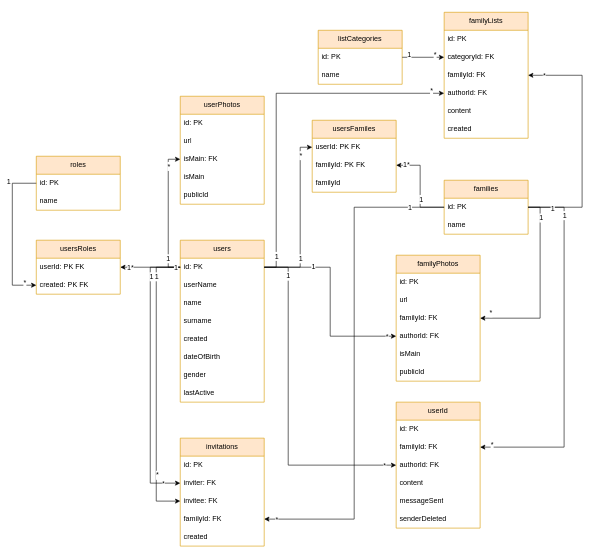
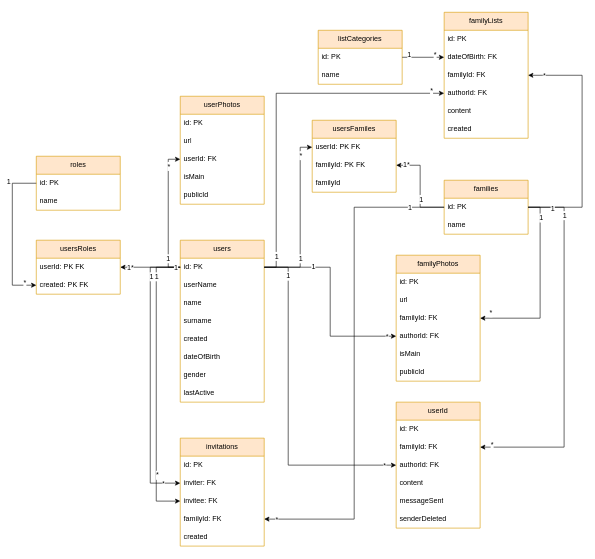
node "categoryId: FK": label "categoryId: FK" -> "dateOfBirth: FK"
node "isMain: FK": label "isMain: FK" -> "userId: FK"
